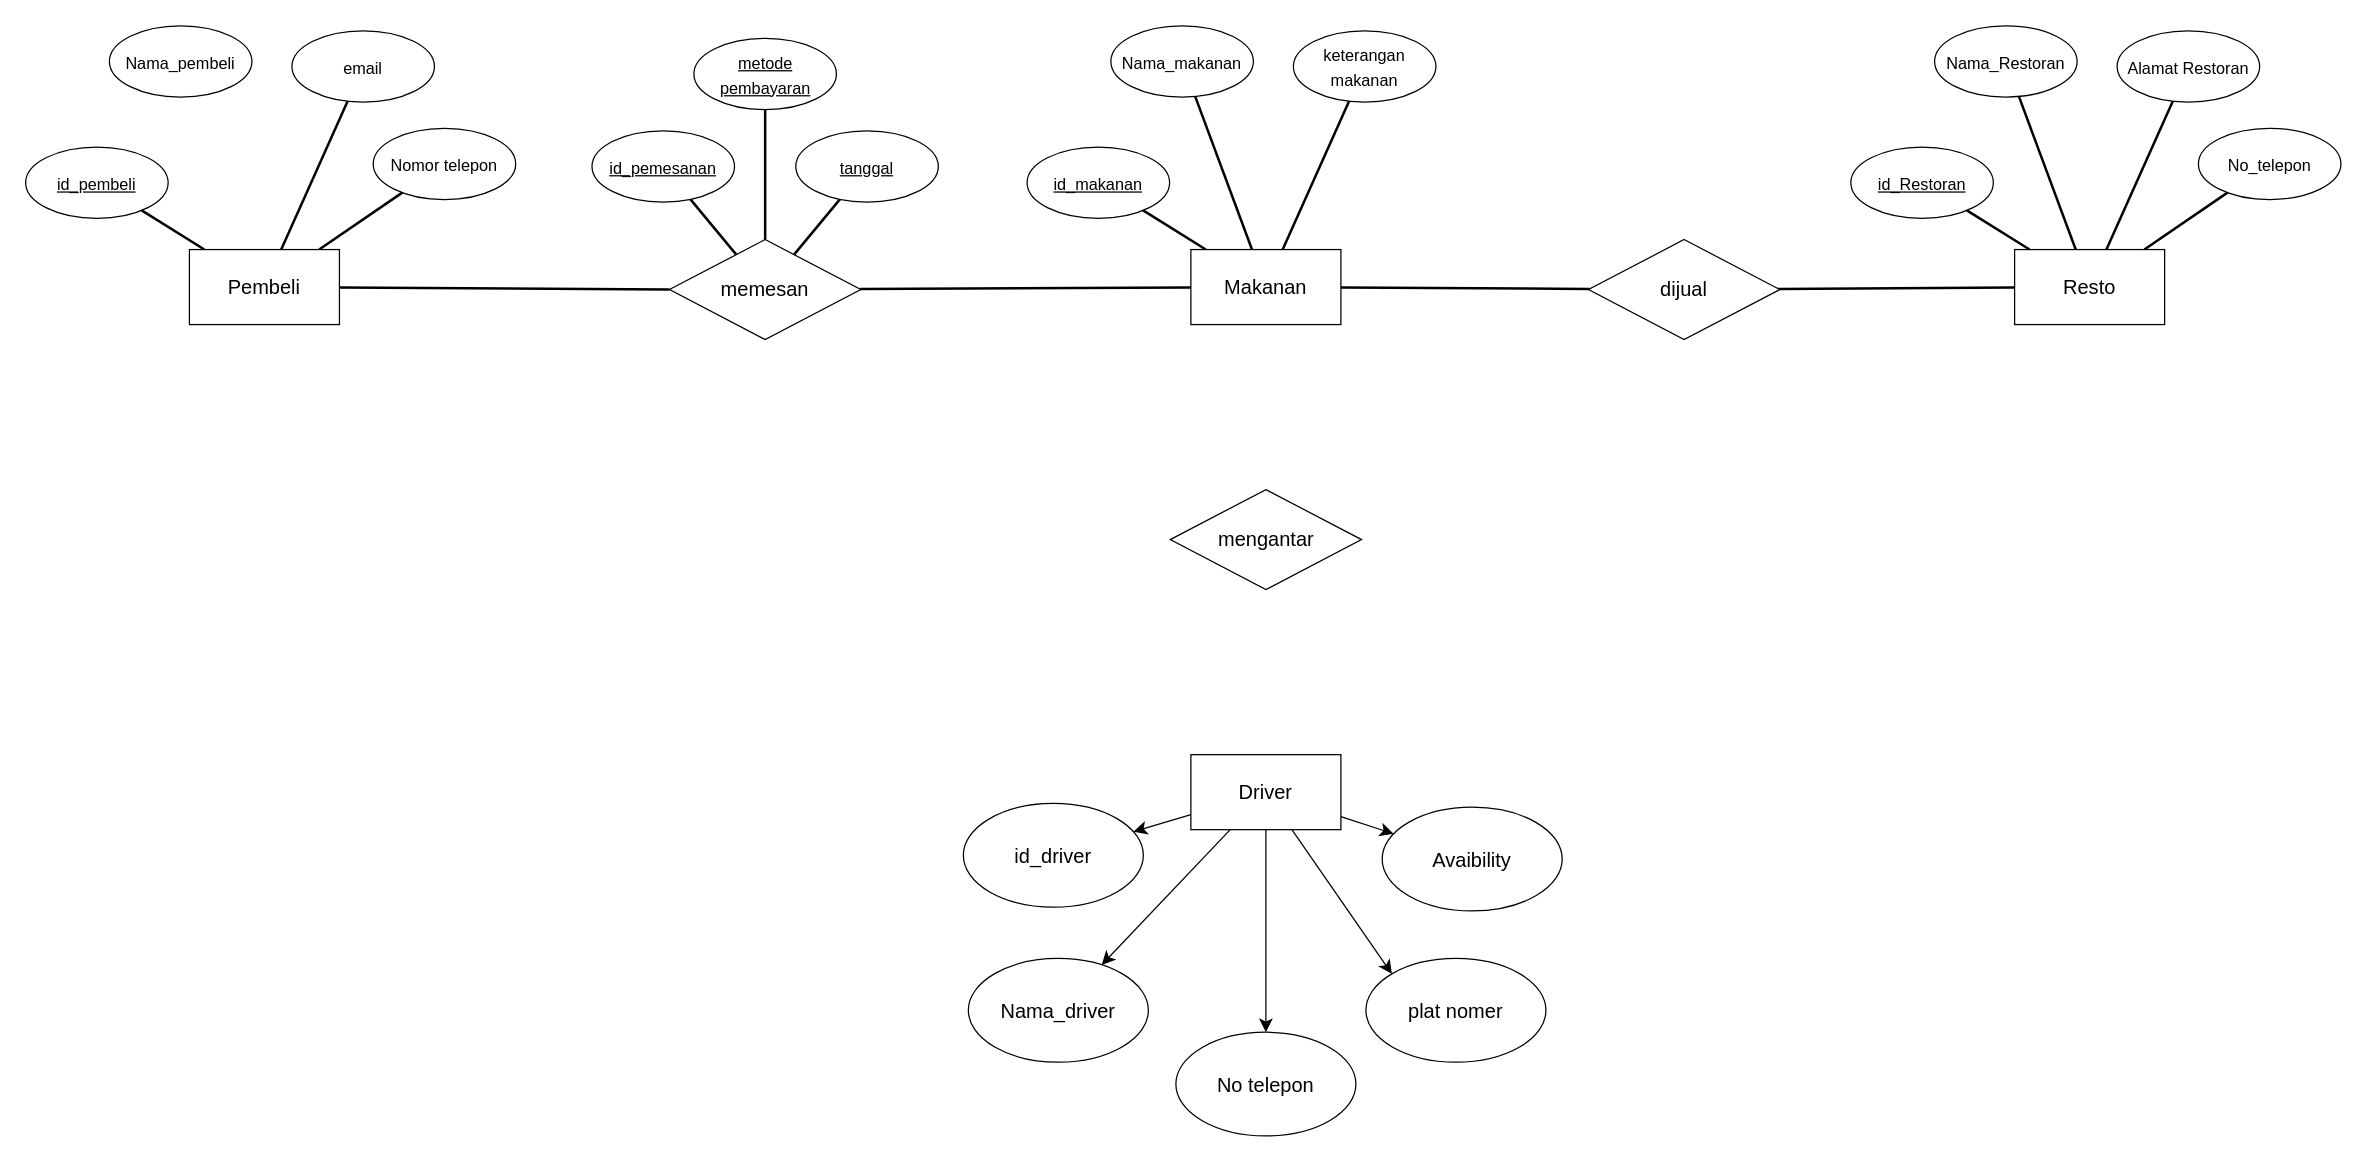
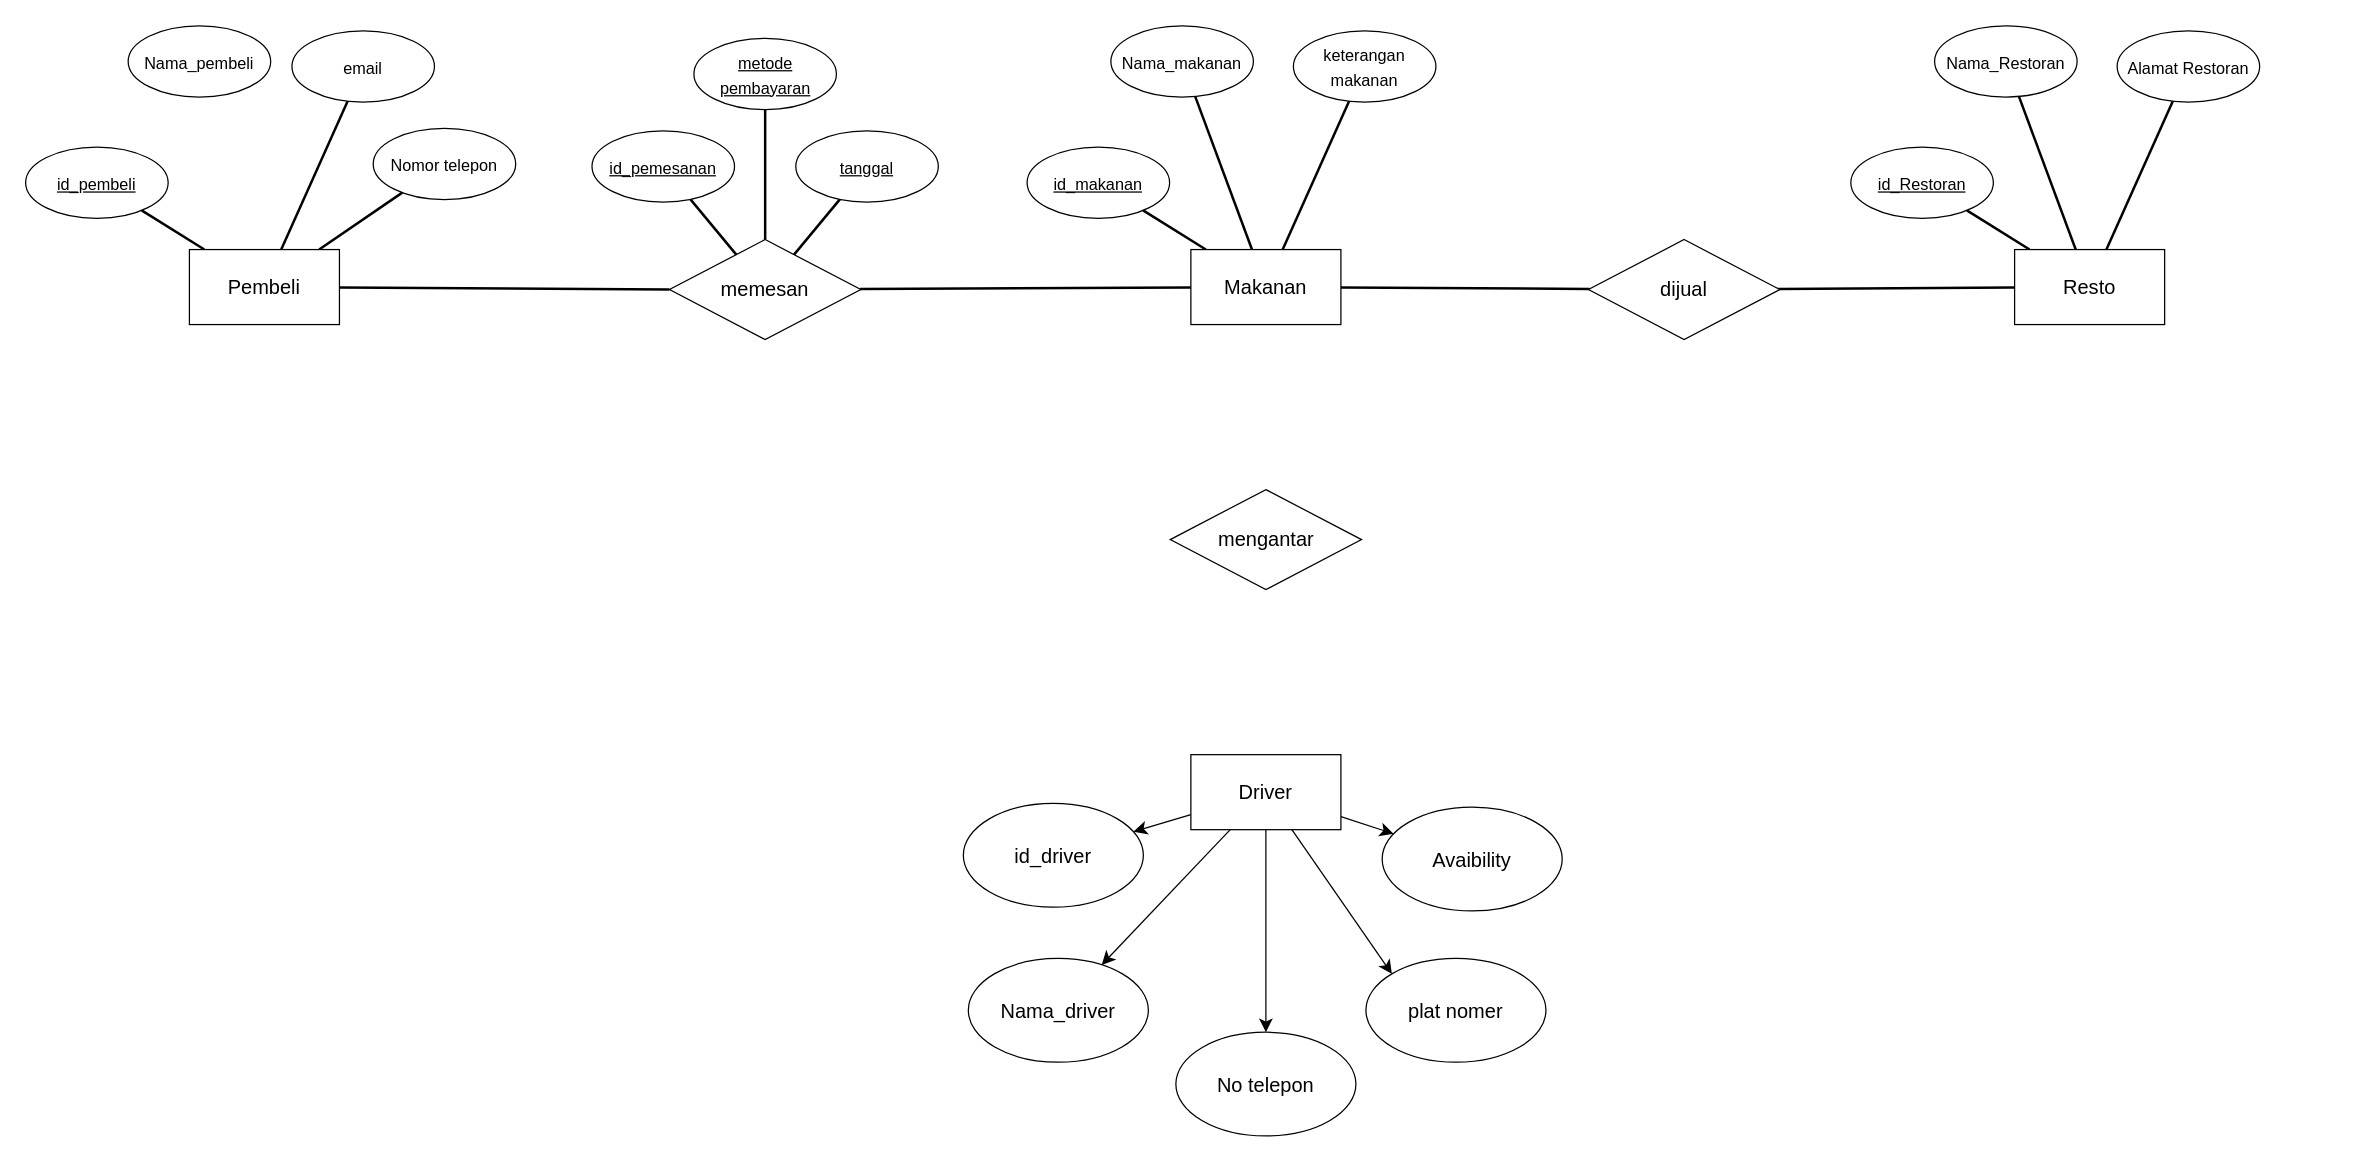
node "Nama_pembeli": moved (181, 61) -> (199, 61)
node "No_telepon": removed
edge "No_telepon" -- "Resto": removed
